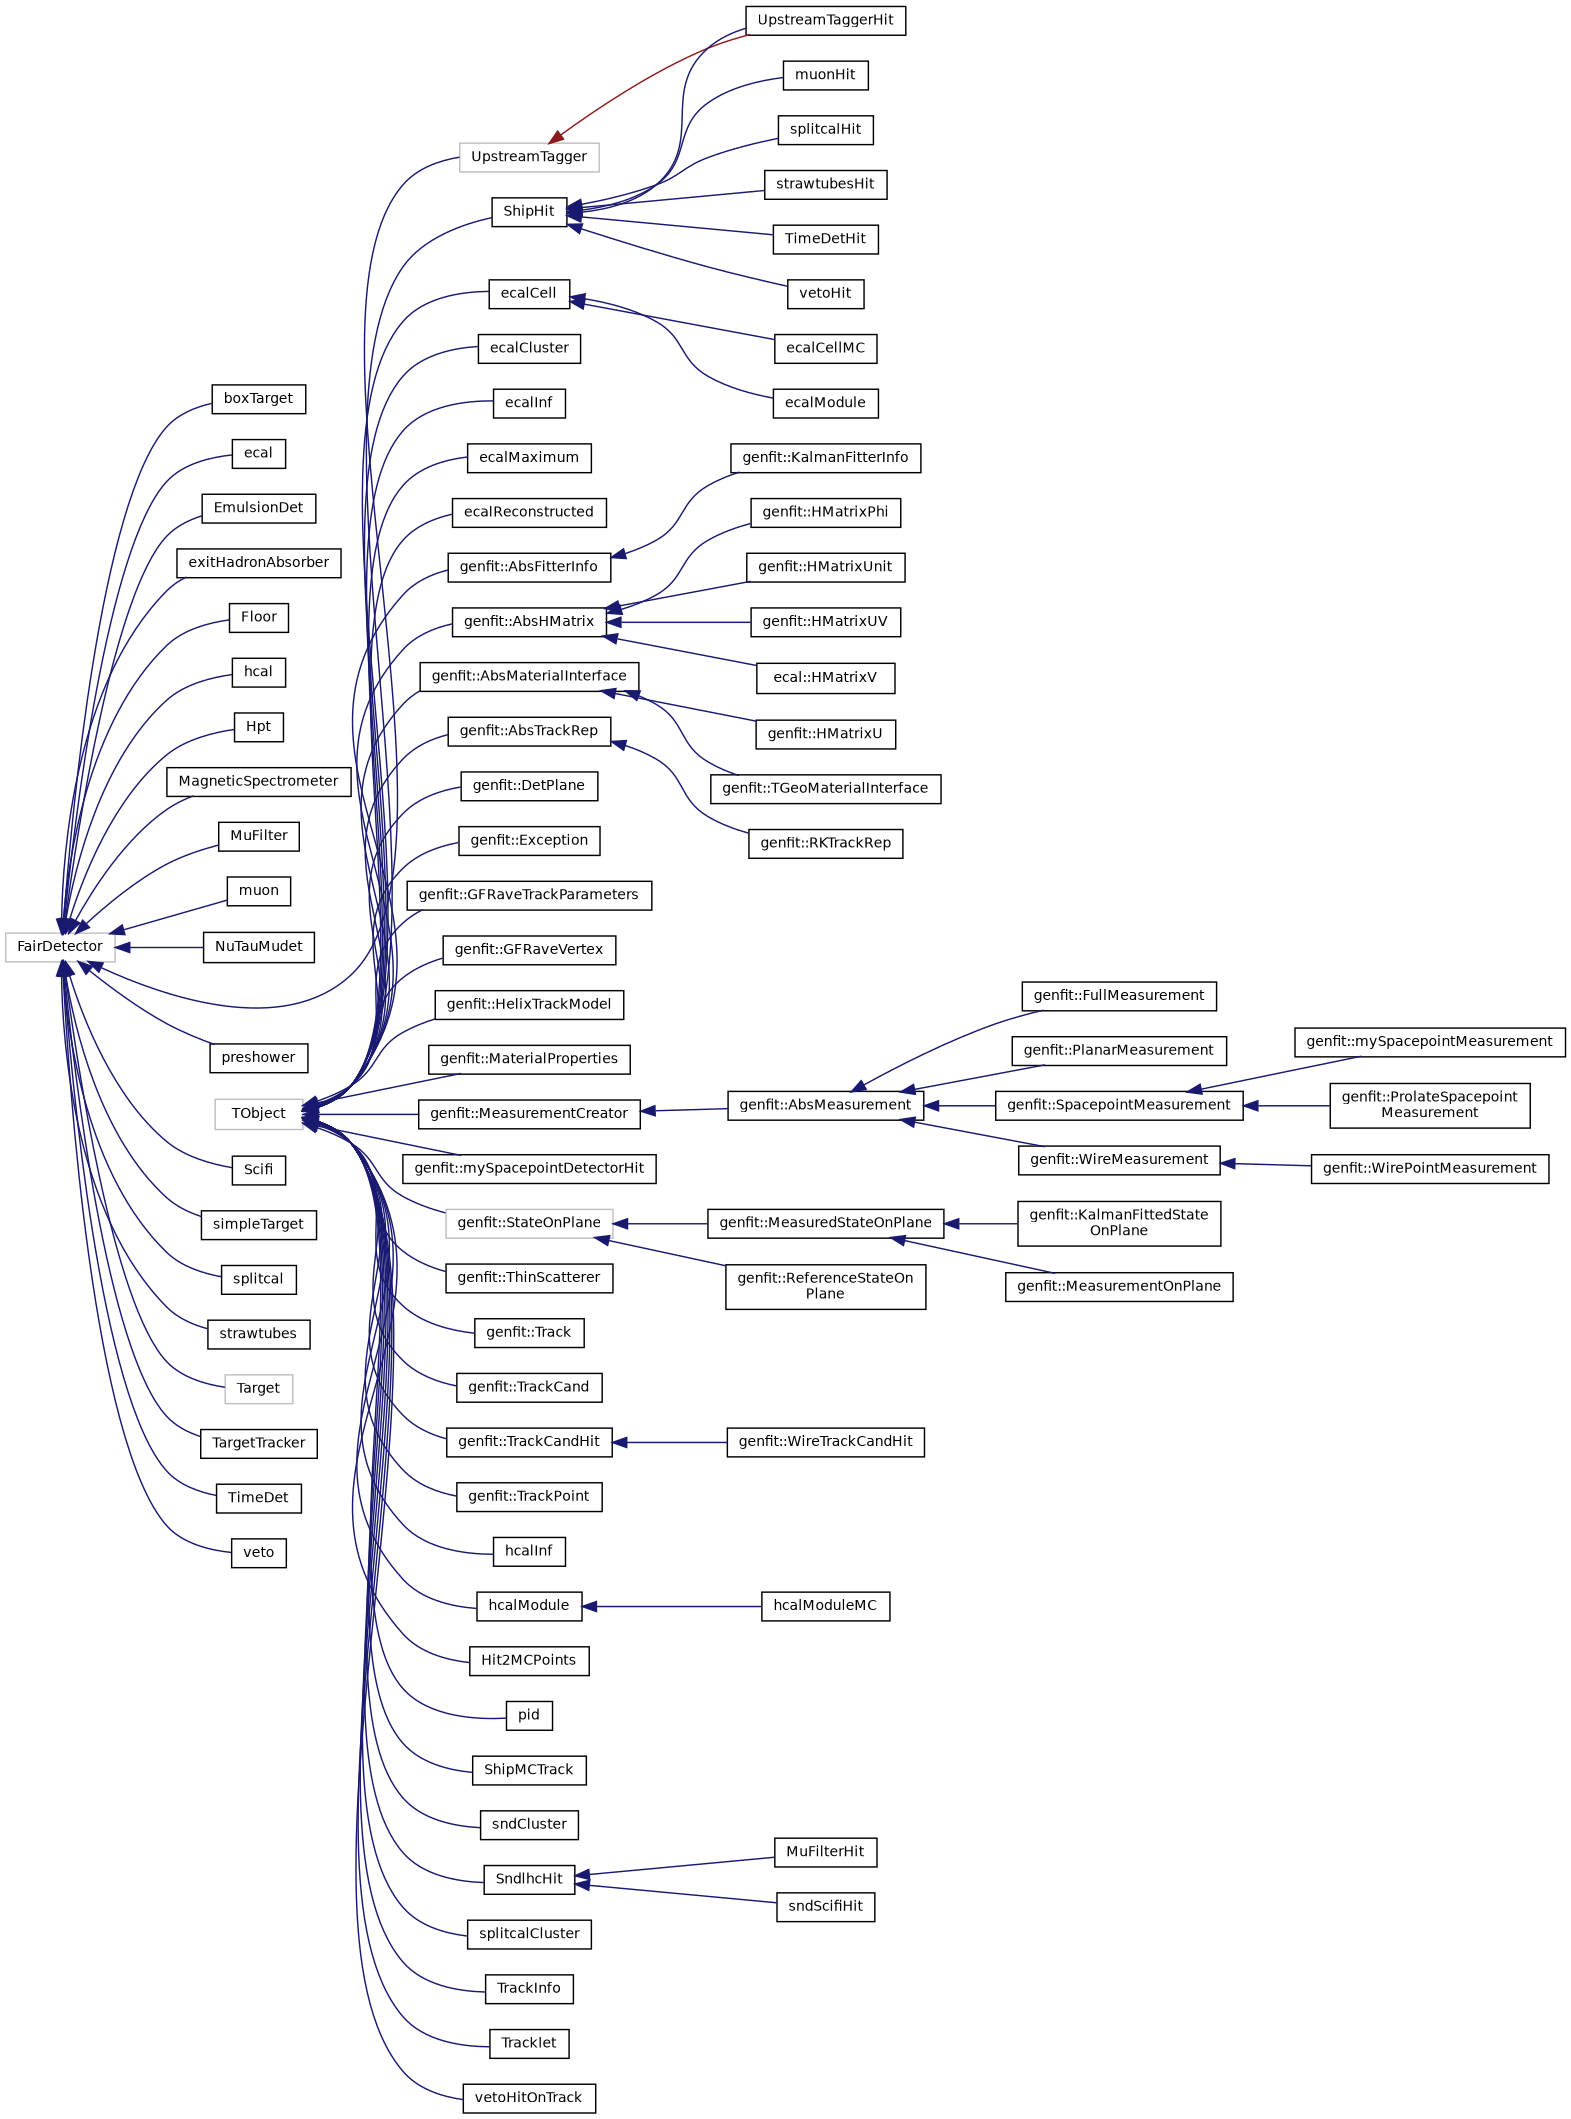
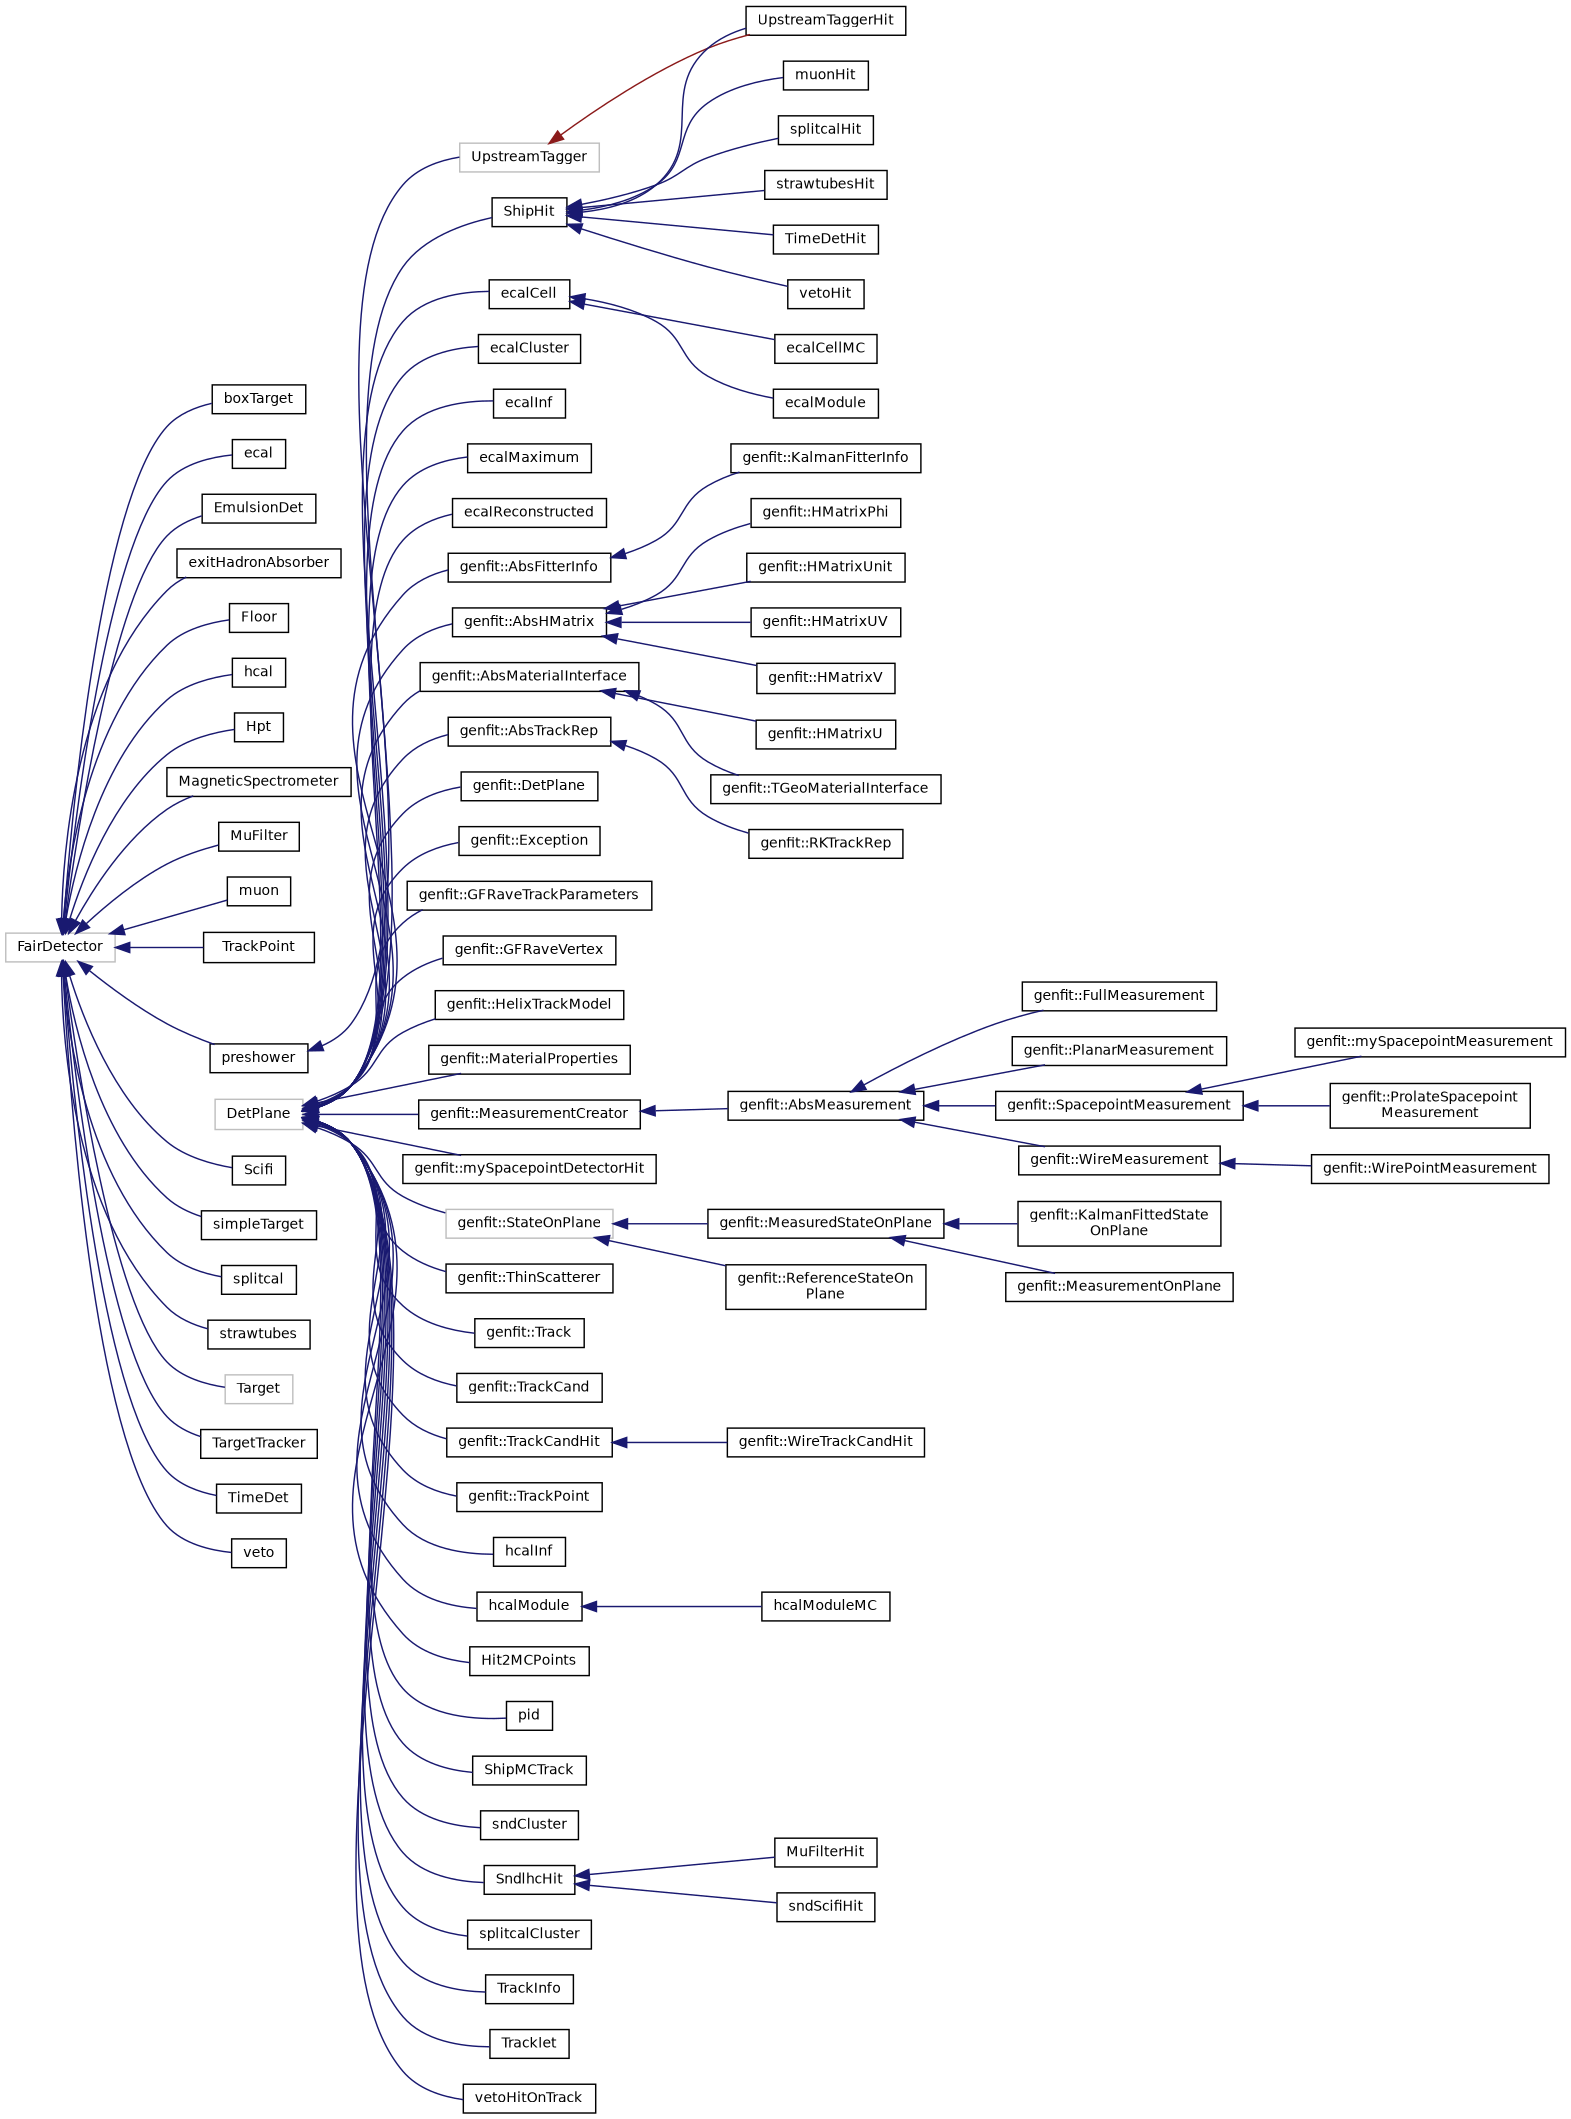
edge "UpstreamTagger" -> "FairDetector": now "UpstreamTagger" -> "preshower"
node "ecal::HMatrixV": label "ecal::HMatrixV" -> "genfit::HMatrixV"
node "NuTauMudet": label "NuTauMudet" -> "TrackPoint"
node "TObject": label "TObject" -> "DetPlane"
